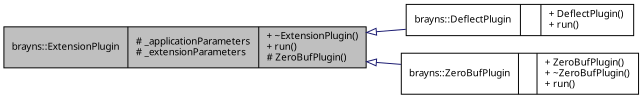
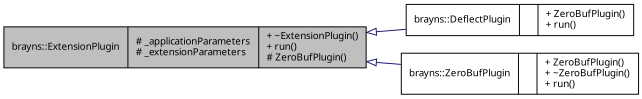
node "brayns::DeflectPlugin": text "+ DeflectPlugin()" -> "+ ZeroBufPlugin()"
